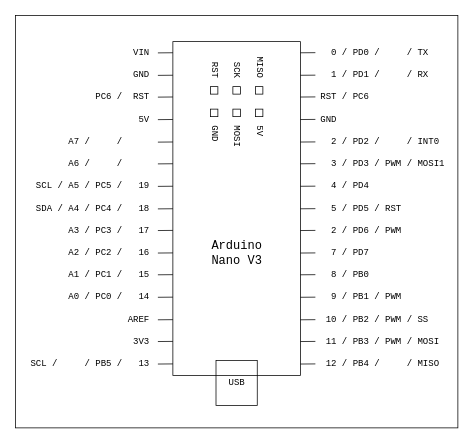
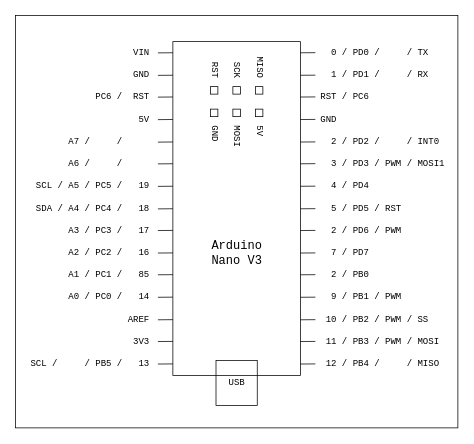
node "A1 / PC1 / 15": label "A1 / PC1 / 15" -> "A1 / PC1 / 85"
node "8 / PB0": label "8 / PB0" -> "2 / PB0"
